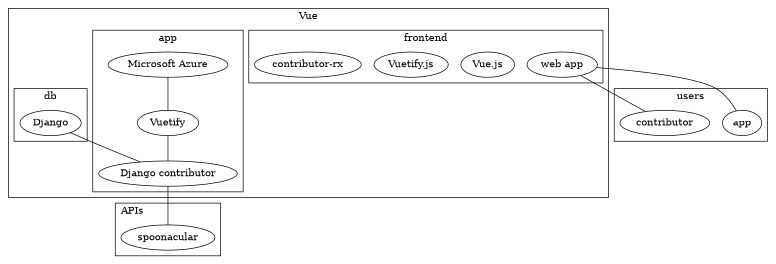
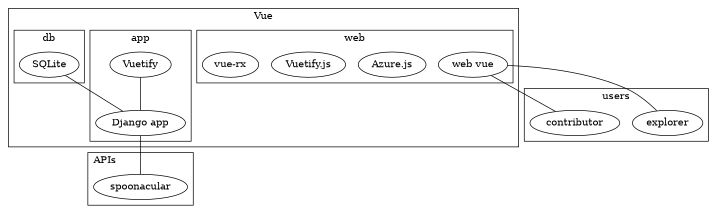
cluster "frontend": label "frontend" -> "web"
node "Microsoft Azure": removed
node "contributor-rx": label "contributor-rx" -> "vue-rx"
node "Vue.js": label "Vue.js" -> "Azure.js"
node "web app": label "web app" -> "web vue"
node "Django": label "Django" -> "SQLite"
node "app": label "app" -> "explorer"
node "Django contributor": label "Django contributor" -> "Django app"
